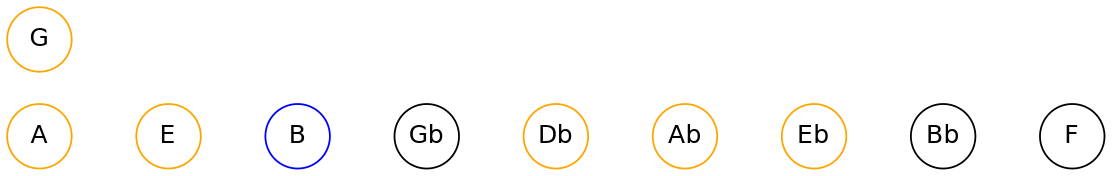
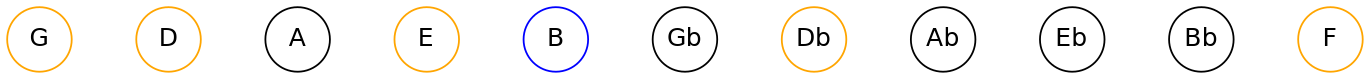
node "D": added
node "A": color orange -> black
node "Ab": color orange -> black
node "Eb": color orange -> black
node "F": color black -> orange
